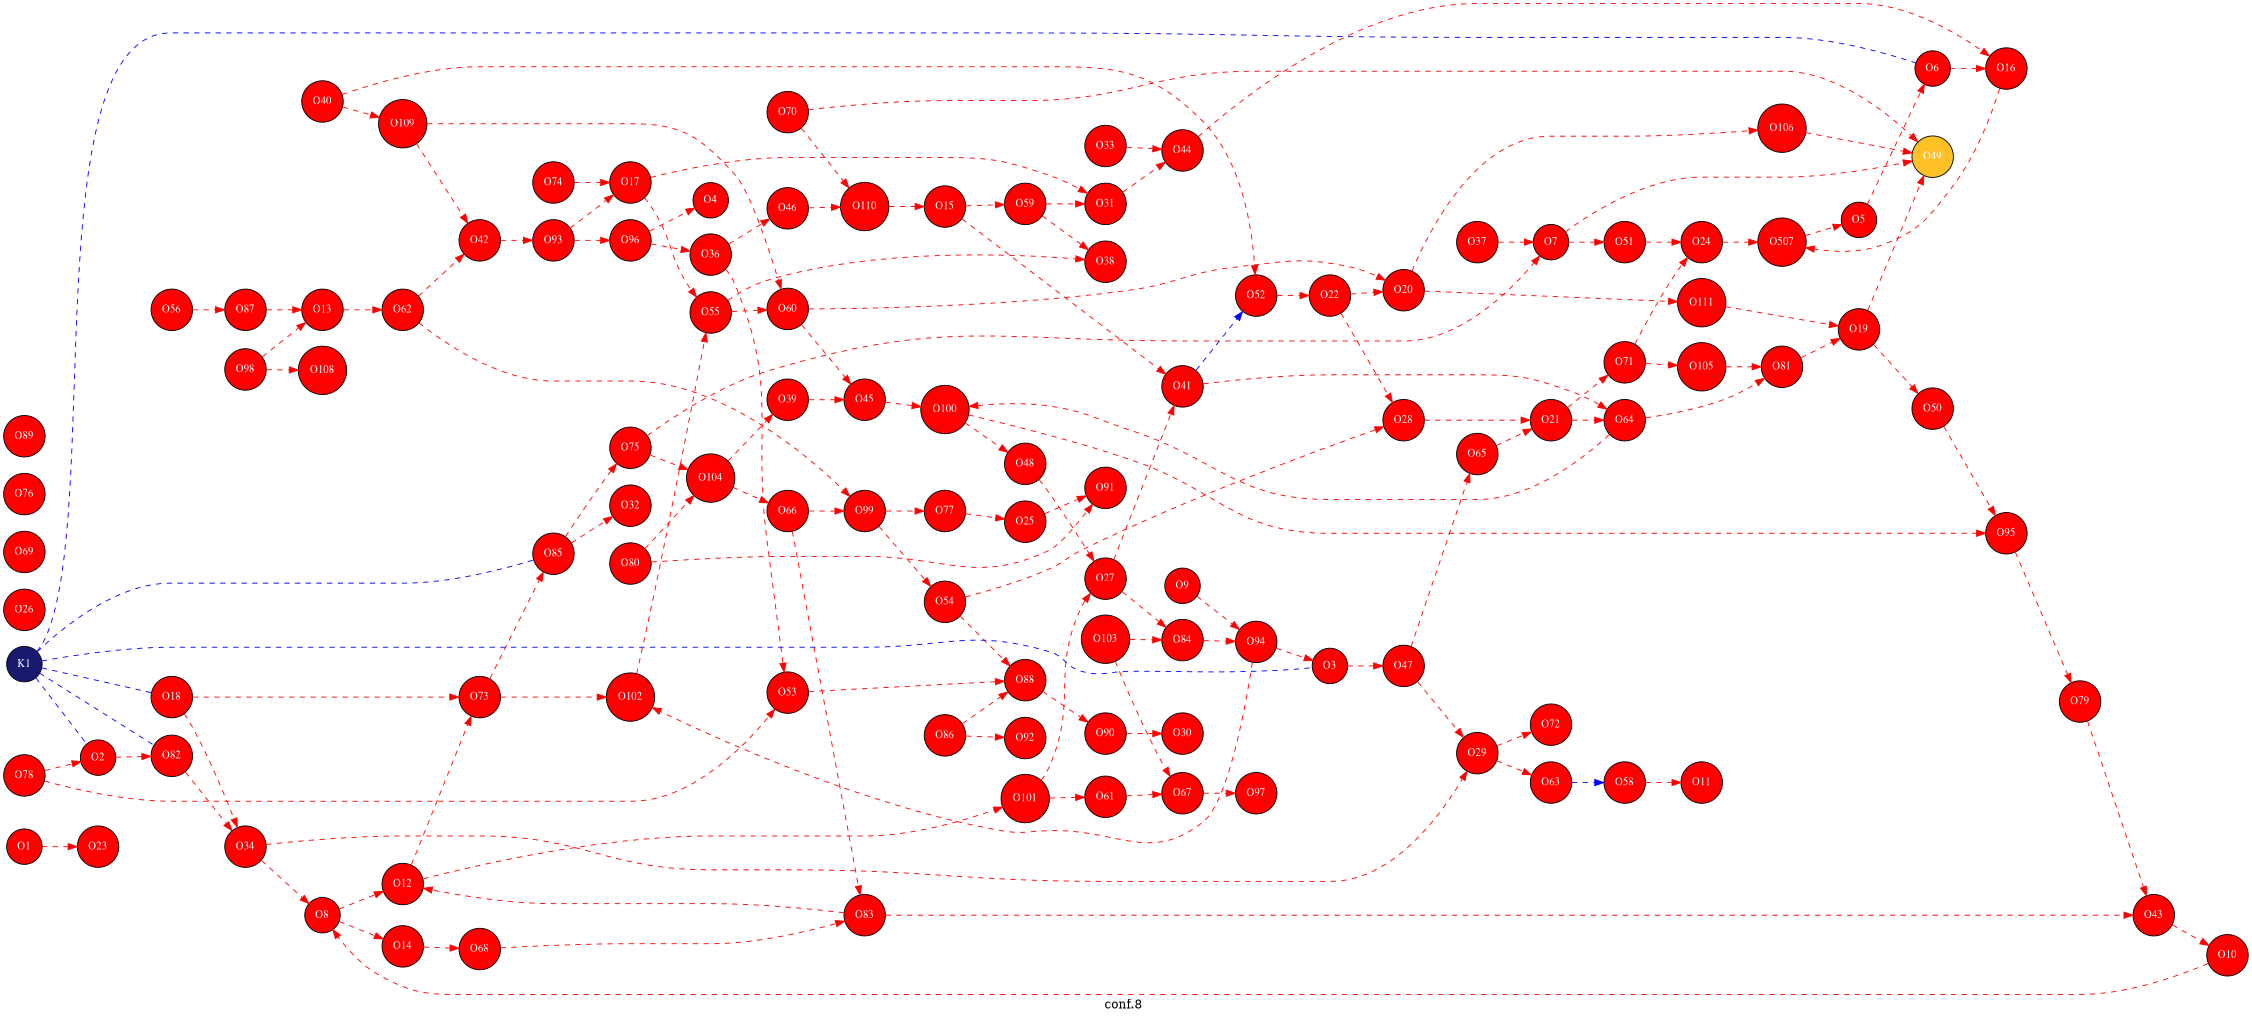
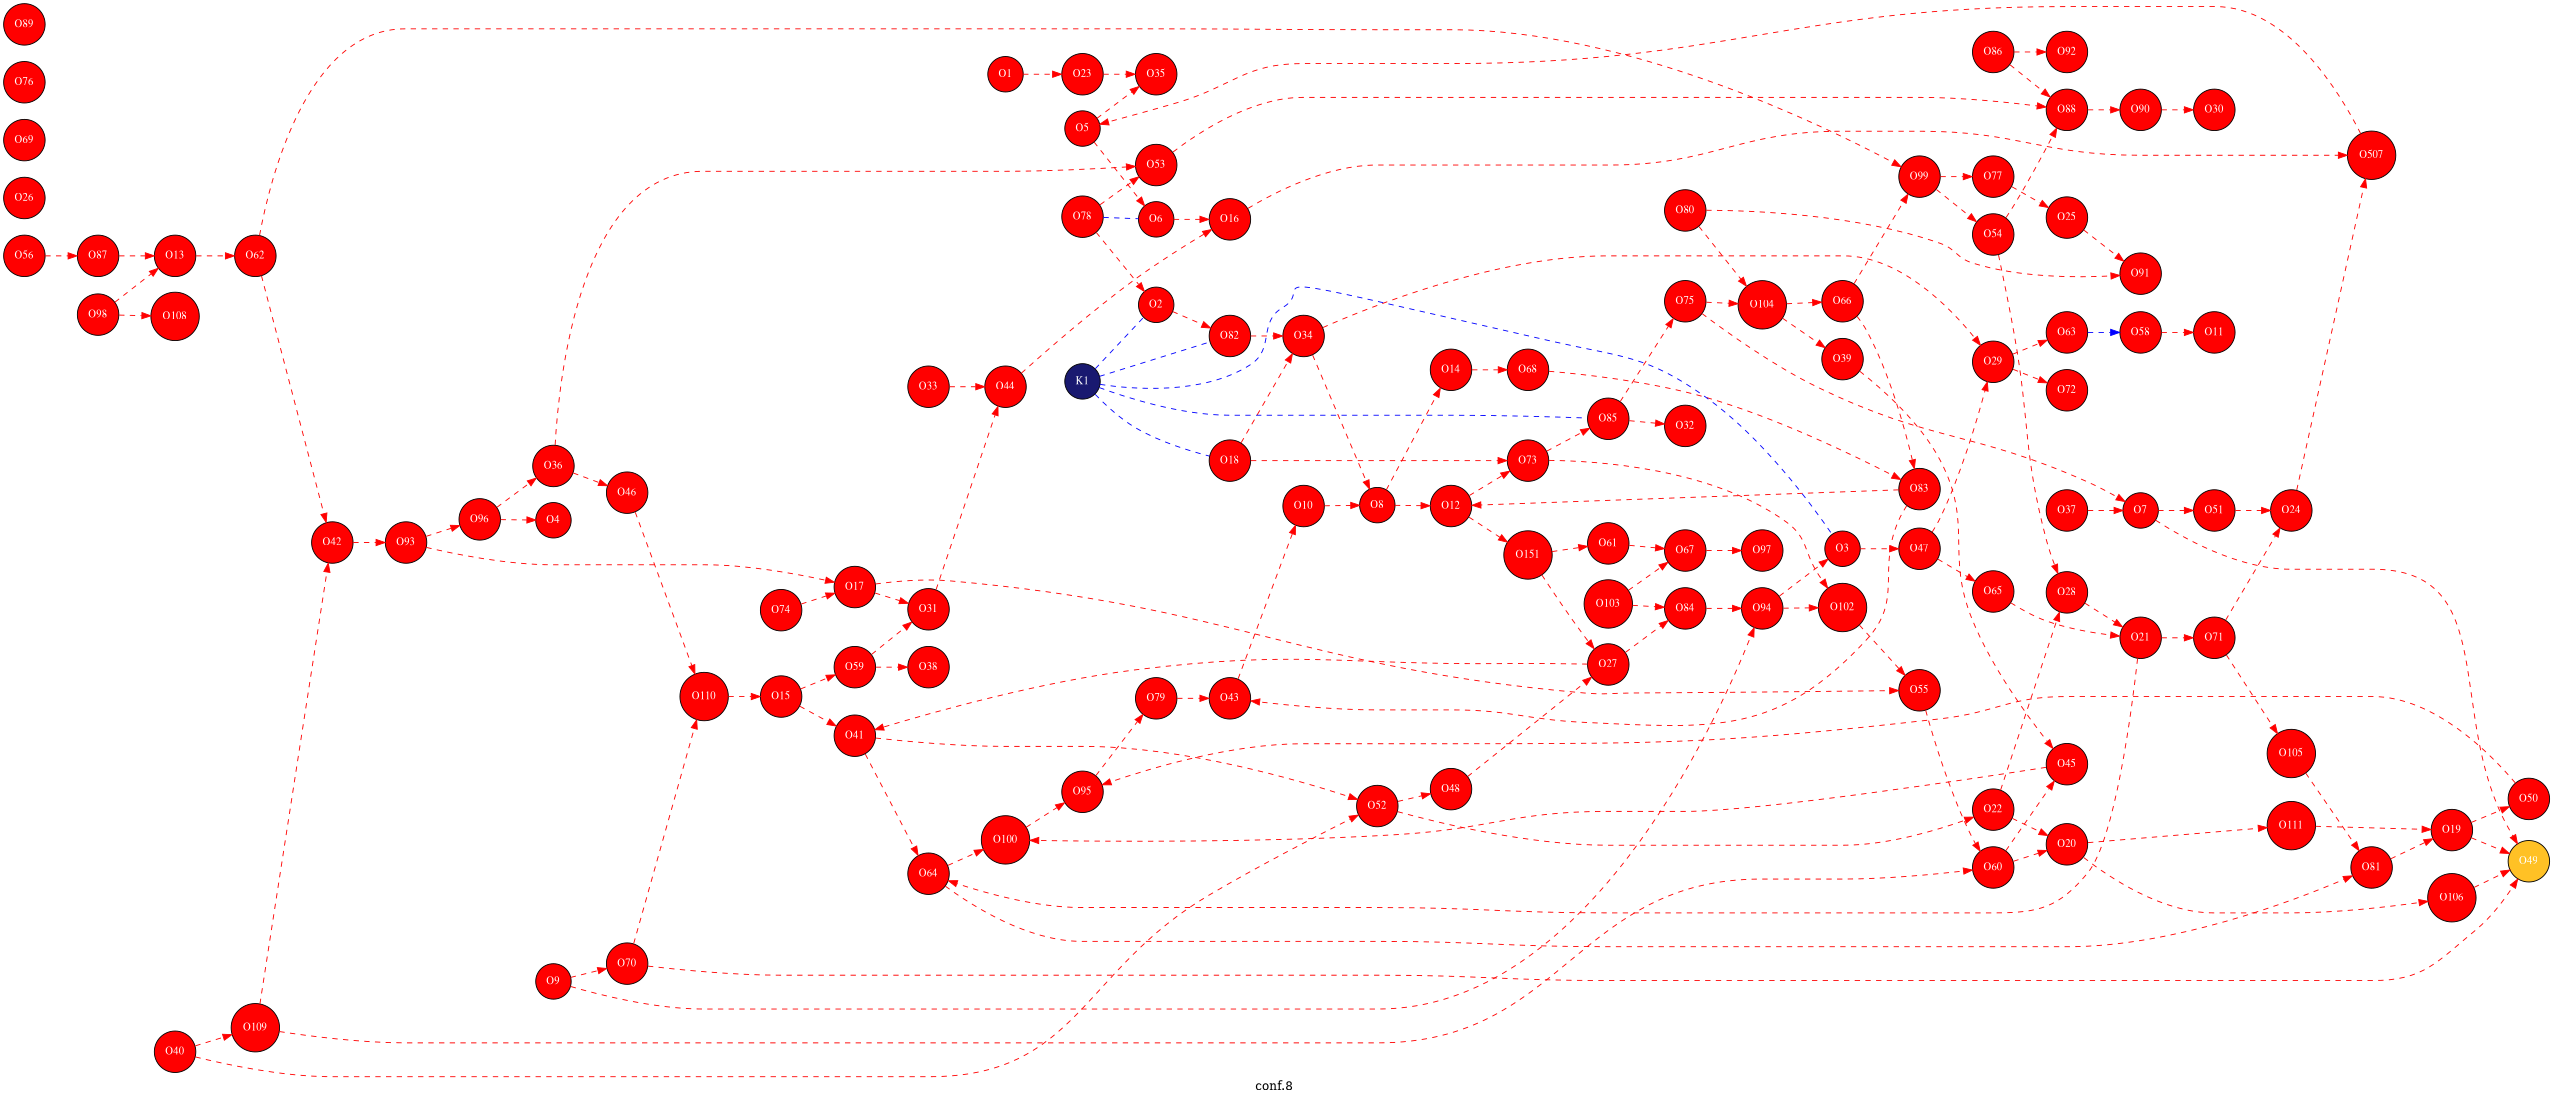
edge "O6" -- "K1": now "O6" -- "O78"
node "O35": added
edge "O55" -> "O38": removed
edge "O41" -> "O52": color blue -> red
edge "O100" -> "O48": now "O52" -> "O48"
node "O101": label "O101" -> "O151"
edge "O9" -> "O70": added
